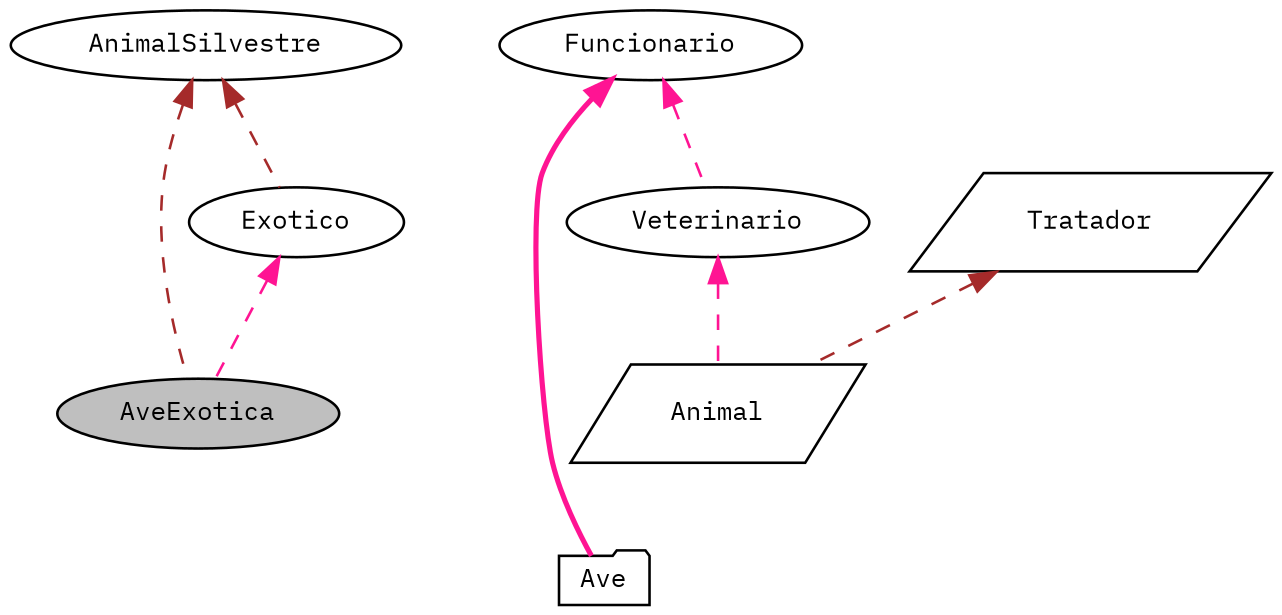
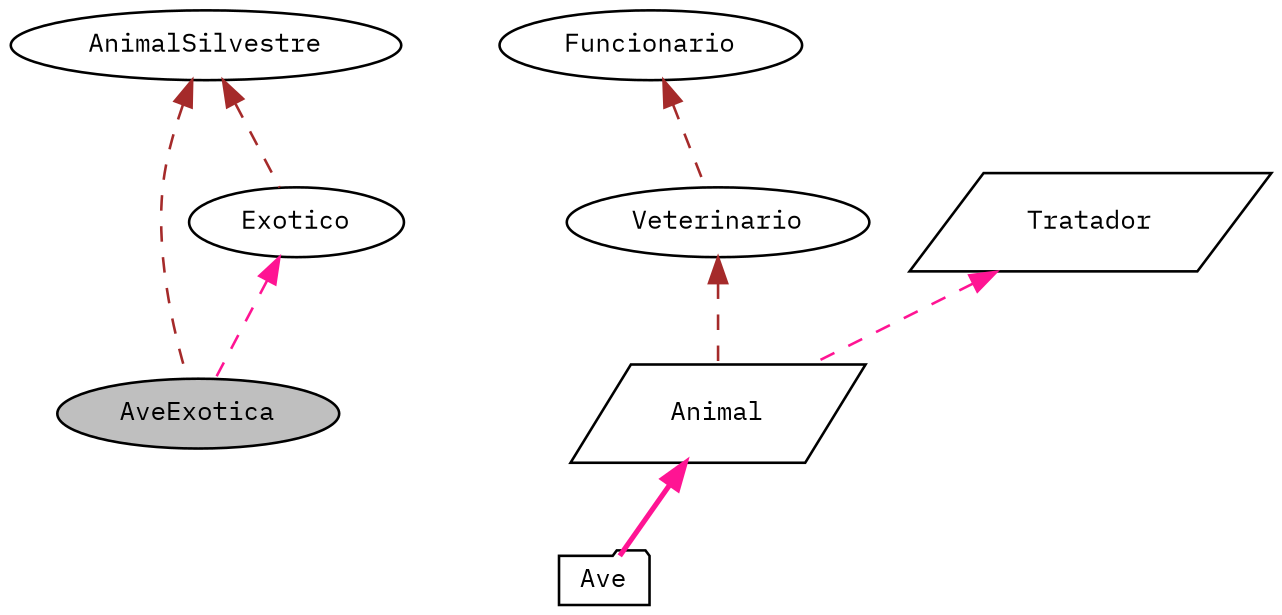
edge "Veterinario" -> "Funcionario": color deeppink -> brown
edge "Ave" -> "Funcionario": now "Ave" -> "Animal"
edge "Animal" -> "Veterinario": color deeppink -> brown
edge "Animal" -> "Tratador": color brown -> deeppink
